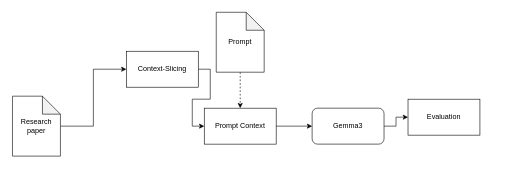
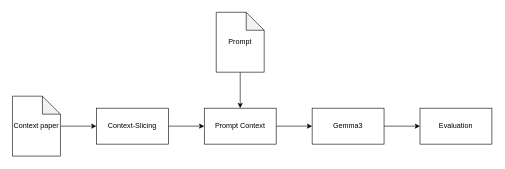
node "Context-Slicing": moved (162, 69) -> (132, 126)
edge "Prompt" -> "Prompt Context": style dashed -> solid
node "Evaluation": moved (444, 117) -> (456, 126)
node "Research paper": label "Research paper" -> "Context paper"
node "Gemma3": shape rounded rectangle -> rectangle
